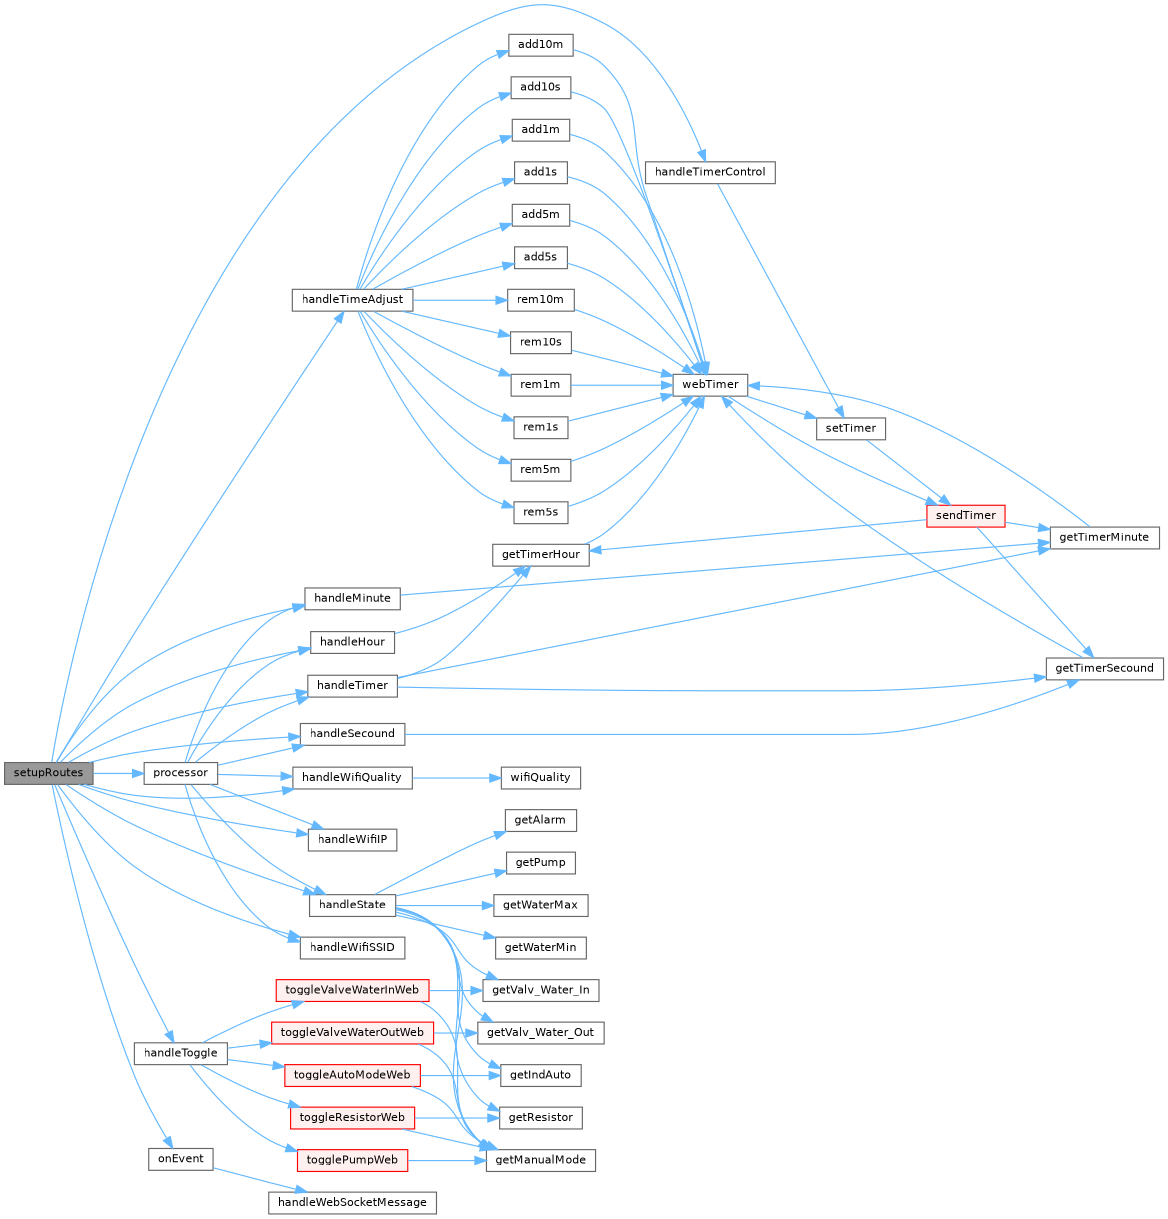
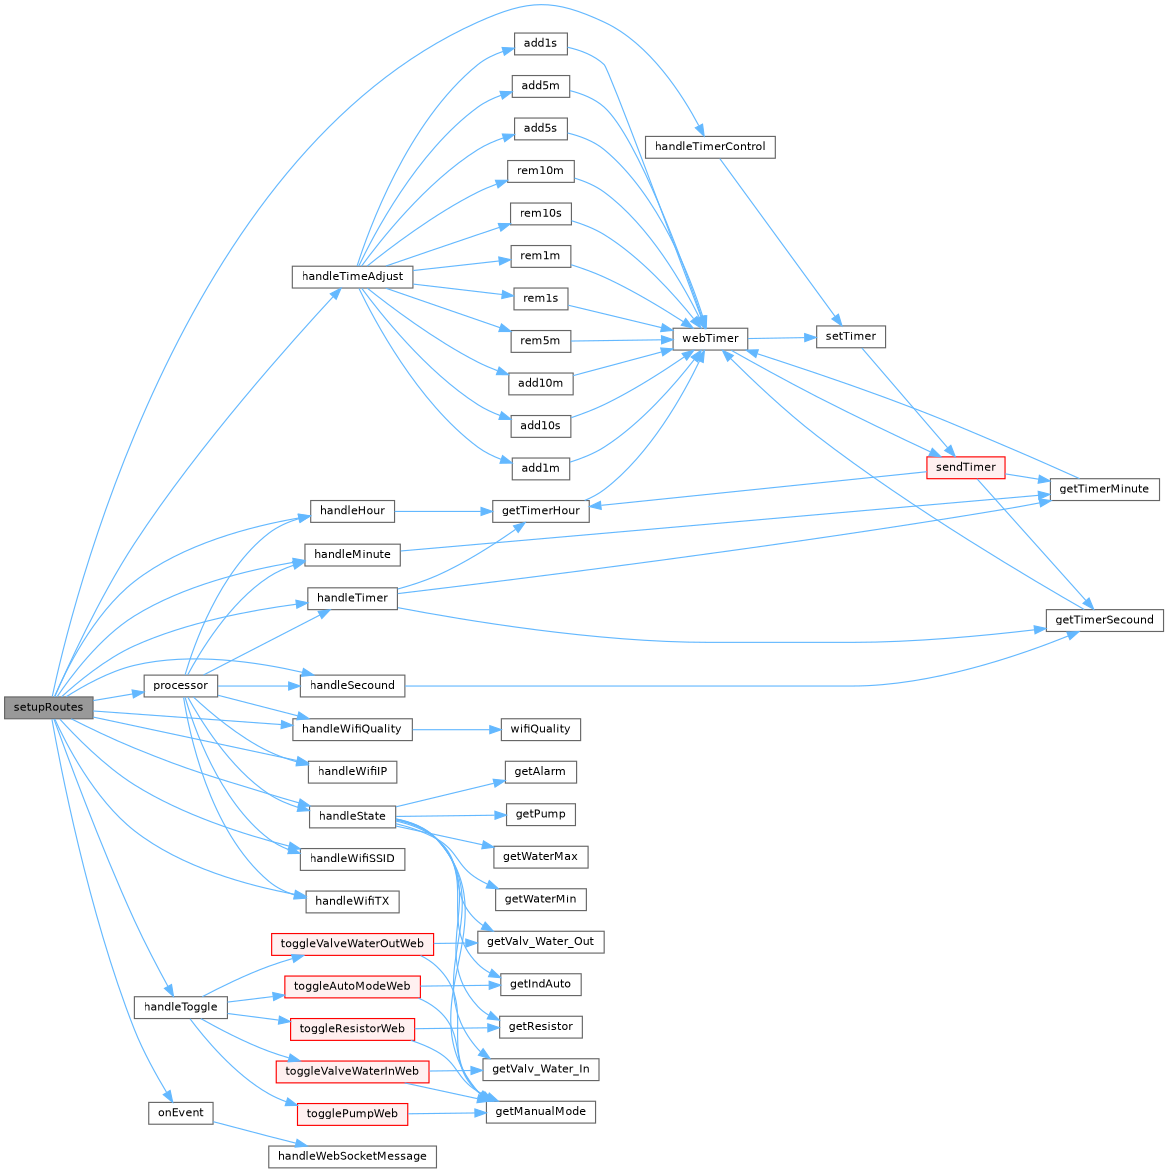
node "rem5s": removed
node "handleWifiTX": added
